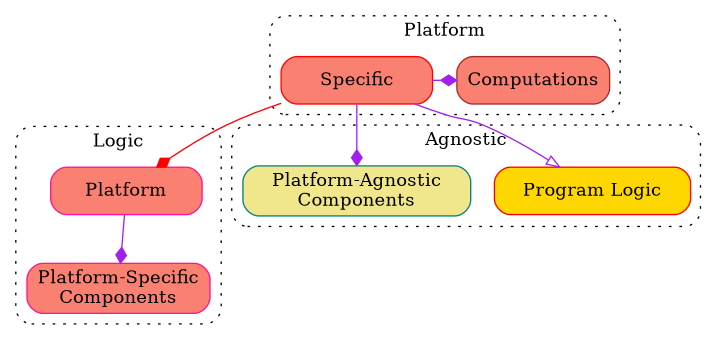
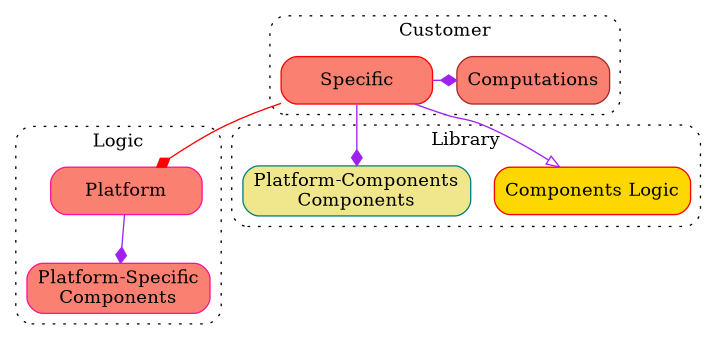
cluster "Platform": label "Platform" -> "Customer"
cluster "Agnostic": label "Agnostic" -> "Library"
node "Platform-Agnostic Components": label "Platform-Agnostic Components" -> "Platform-Components Components"
node "Program Logic": label "Program Logic" -> "Components Logic"
